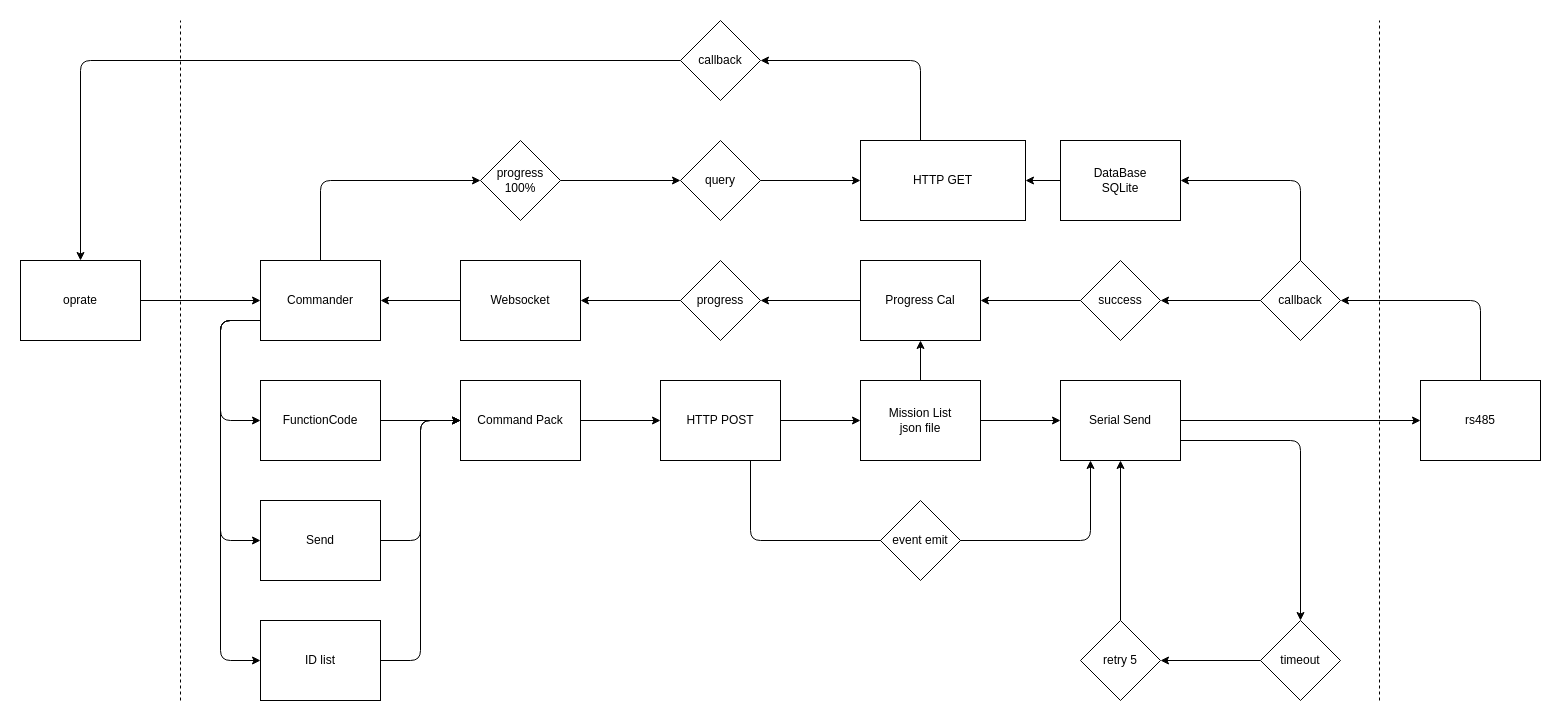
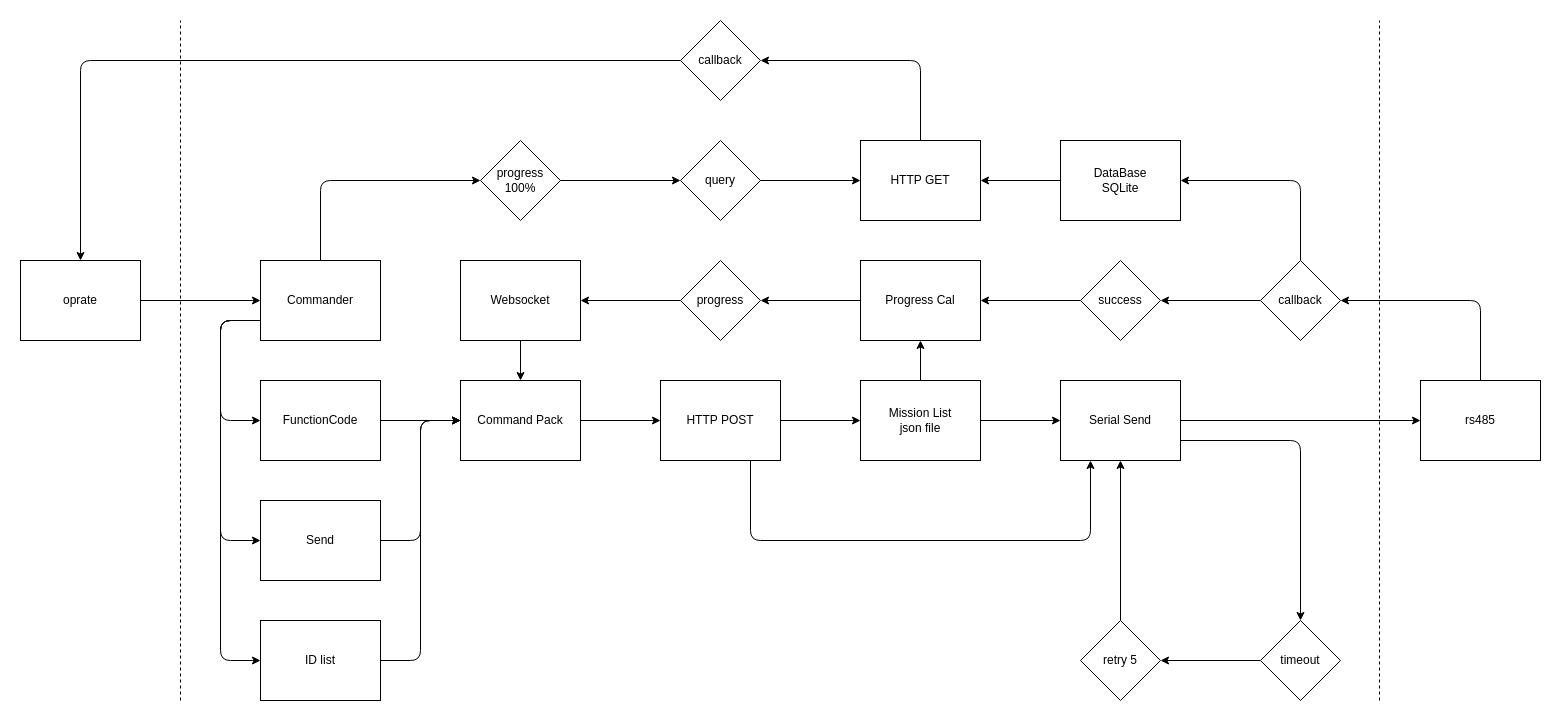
node "HTTP GET": size 165x80 -> 120x80
edge "Websocket" -> "Commander": now "Websocket" -> "Command Pack"
node "event emit": removed
